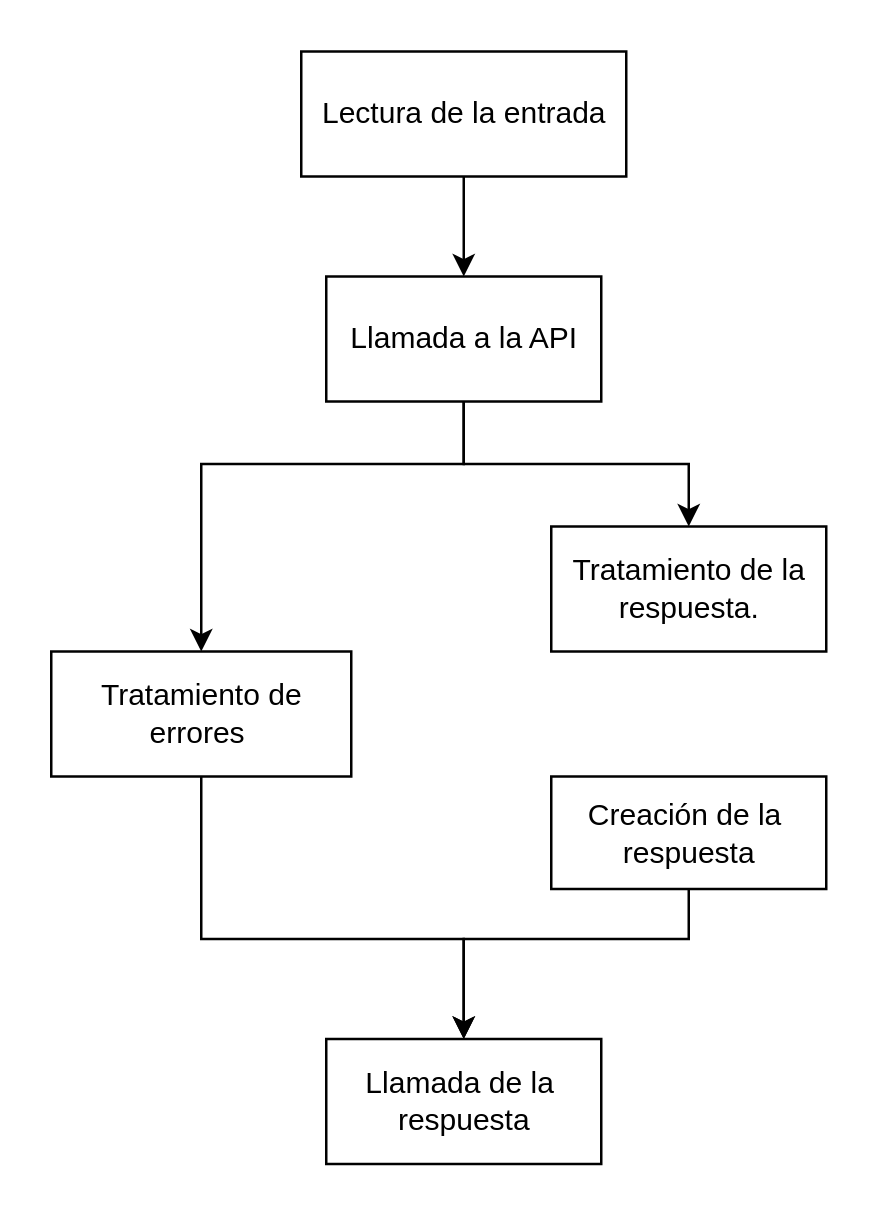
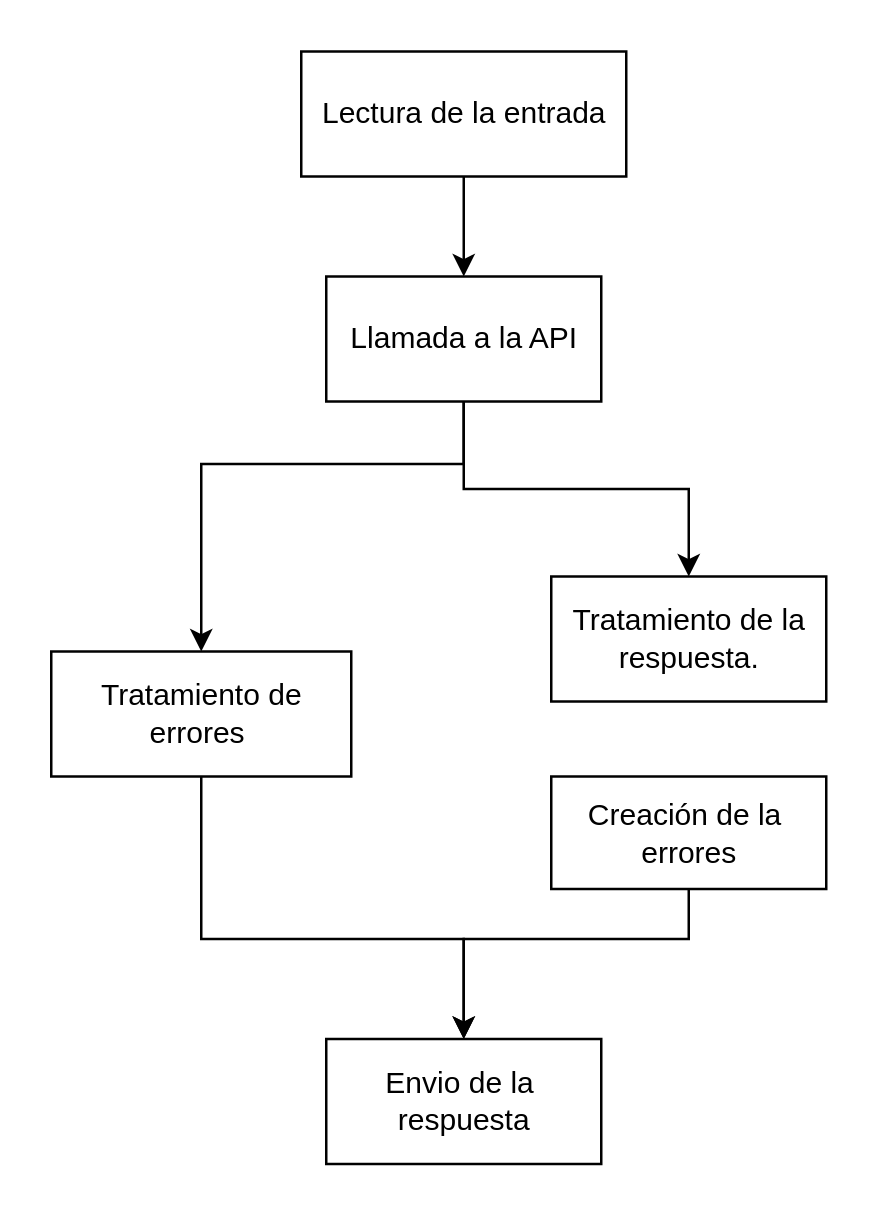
node "Tratamiento de la respuesta.": moved (689, 589) -> (689, 639)
node "Creación de la respuesta": label "Creación de la respuesta" -> "Creación de la errores"
node "Llamada de la respuesta": label "Llamada de la respuesta" -> "Envio de la respuesta"
